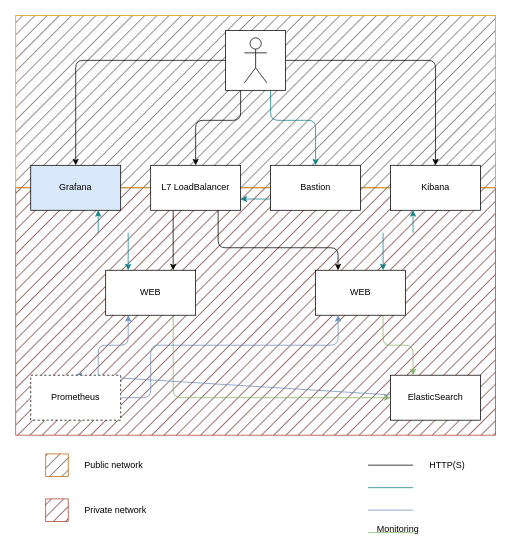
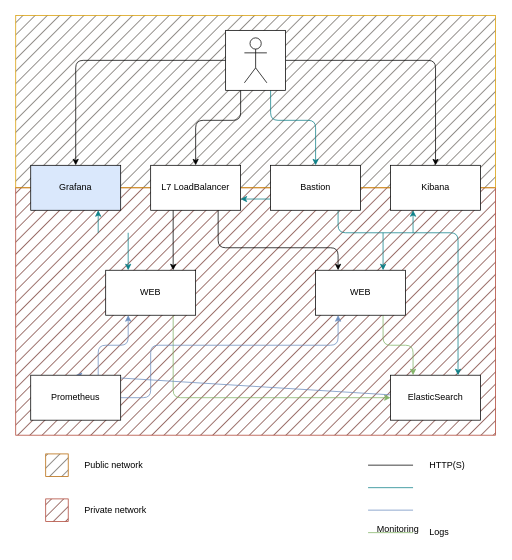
edge "Bastion" -> "ElasticSearch": added
node "Prometheus": style dashed -> solid
node "Logs": added
